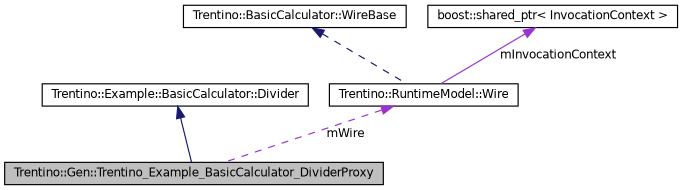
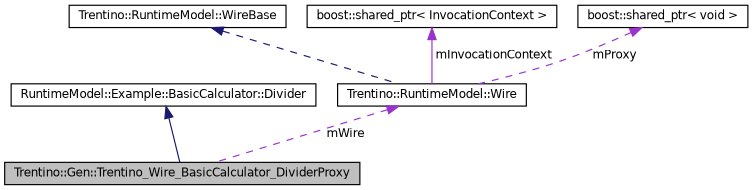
node "Trentino::BasicCalculator::WireBase": label "Trentino::BasicCalculator::WireBase" -> "Trentino::RuntimeModel::WireBase"
node "boost::shared_ptr< void >": added
node "Trentino::Example::BasicCalculator::Divider": label "Trentino::Example::BasicCalculator::Divider" -> "RuntimeModel::Example::BasicCalculator::Divider"
node "Trentino::Gen::Trentino_Example_BasicCalculator_DividerProxy": label "Trentino::Gen::Trentino_Example_BasicCalculator_DividerProxy" -> "Trentino::Gen::Trentino_Wire_BasicCalculator_DividerProxy"
